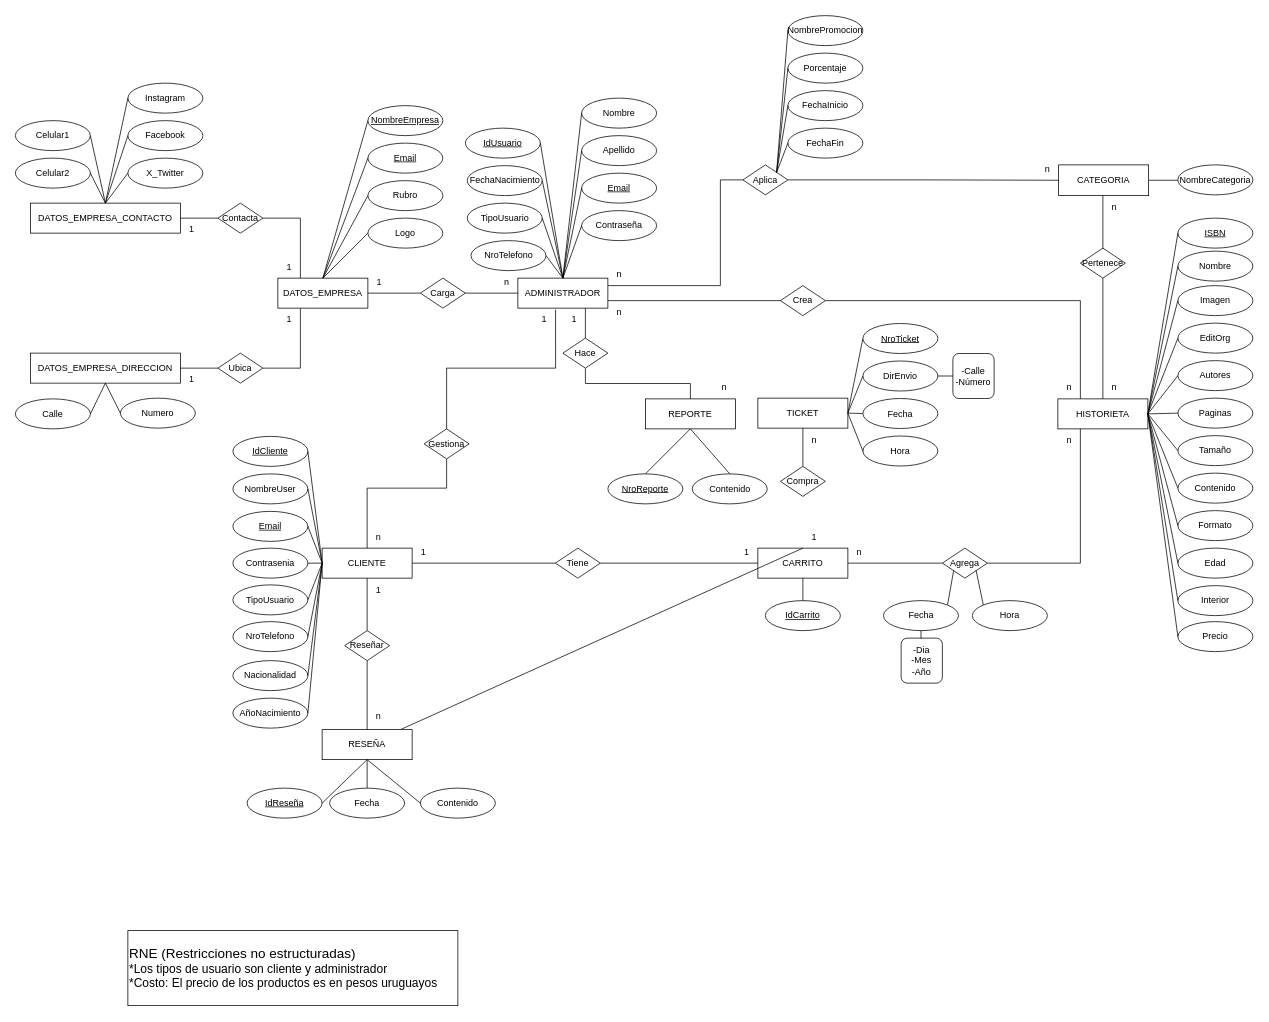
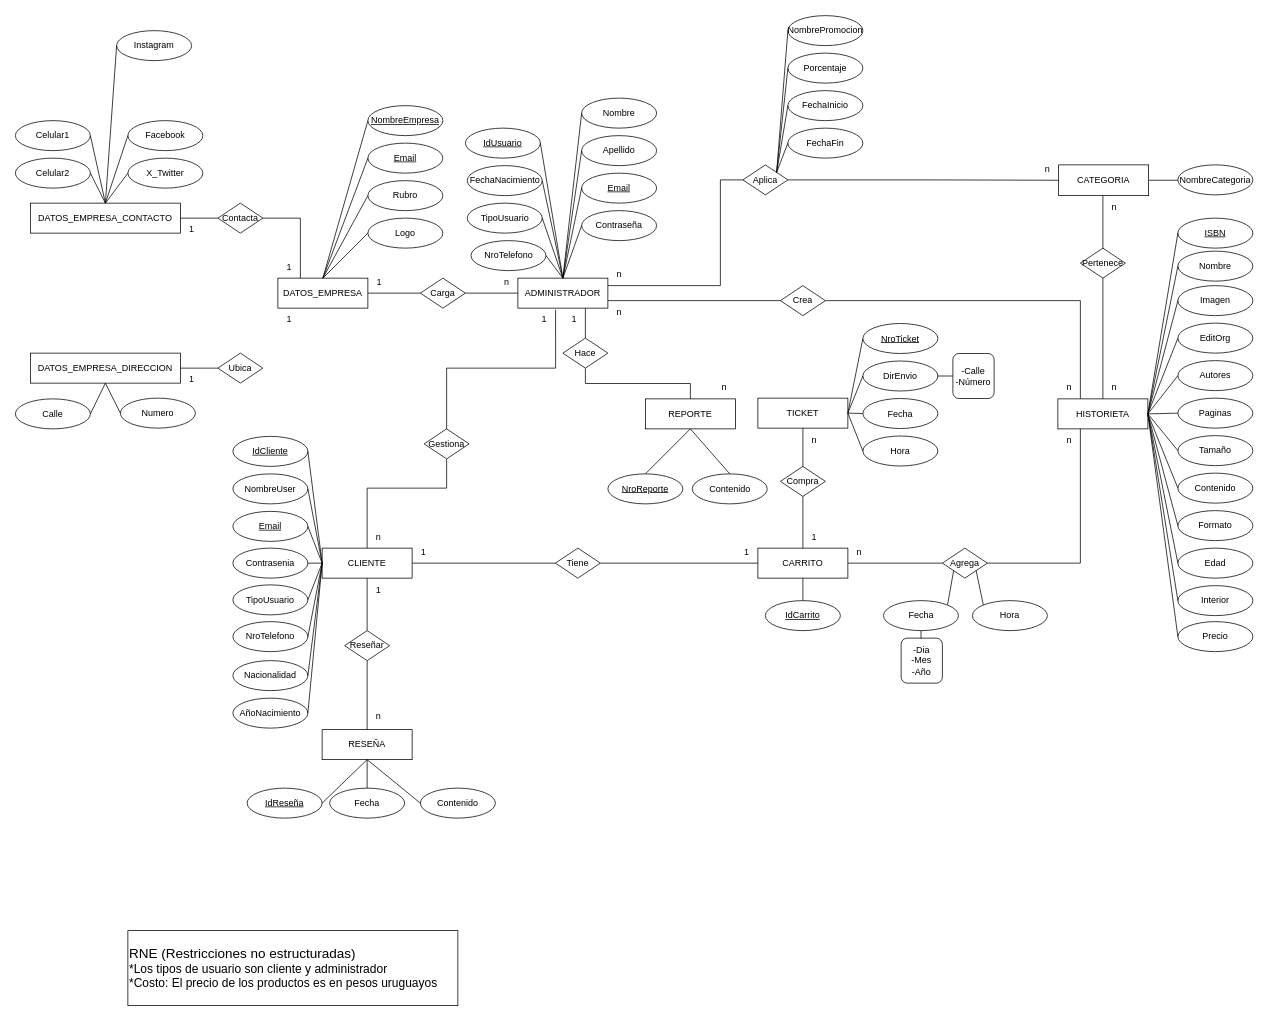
node "Instagram": moved (165, 98) -> (154, 45)
edge "DATOS_EMPRESA" -- "Ubica": removed
edge "CARRITO" -- "RESEÑA": now "CARRITO" -- "Compra"
